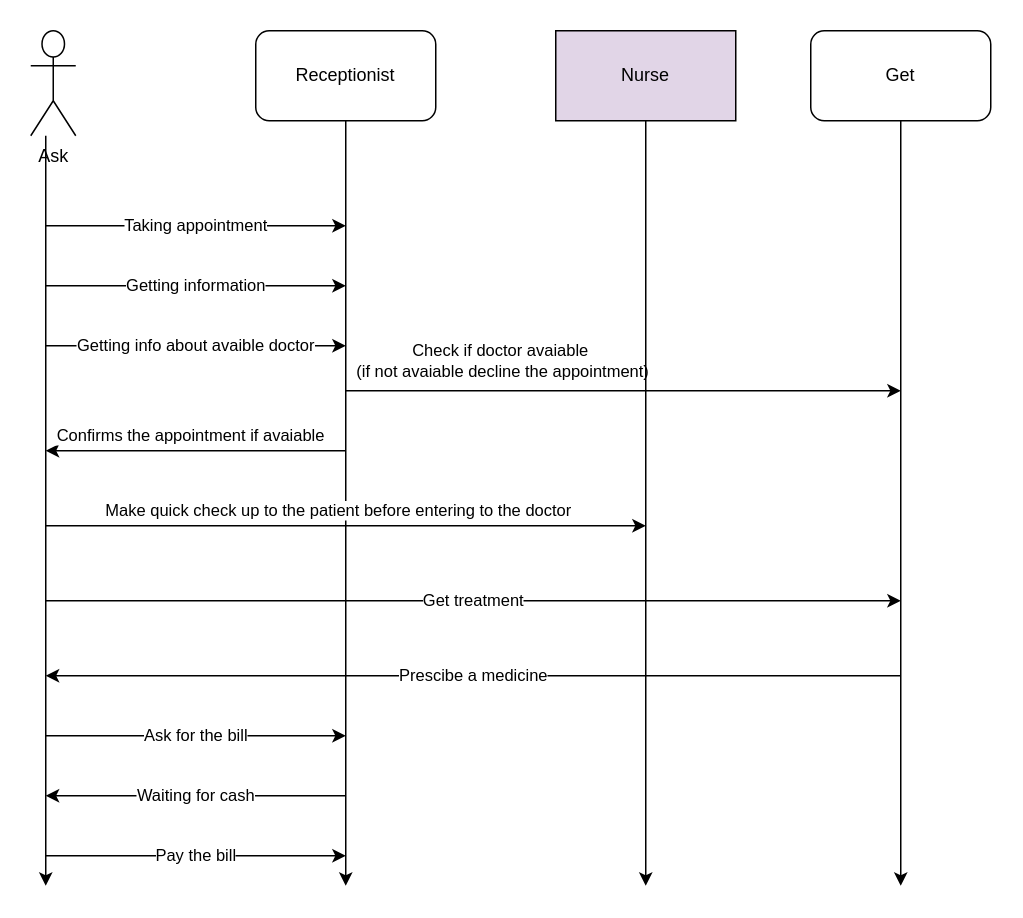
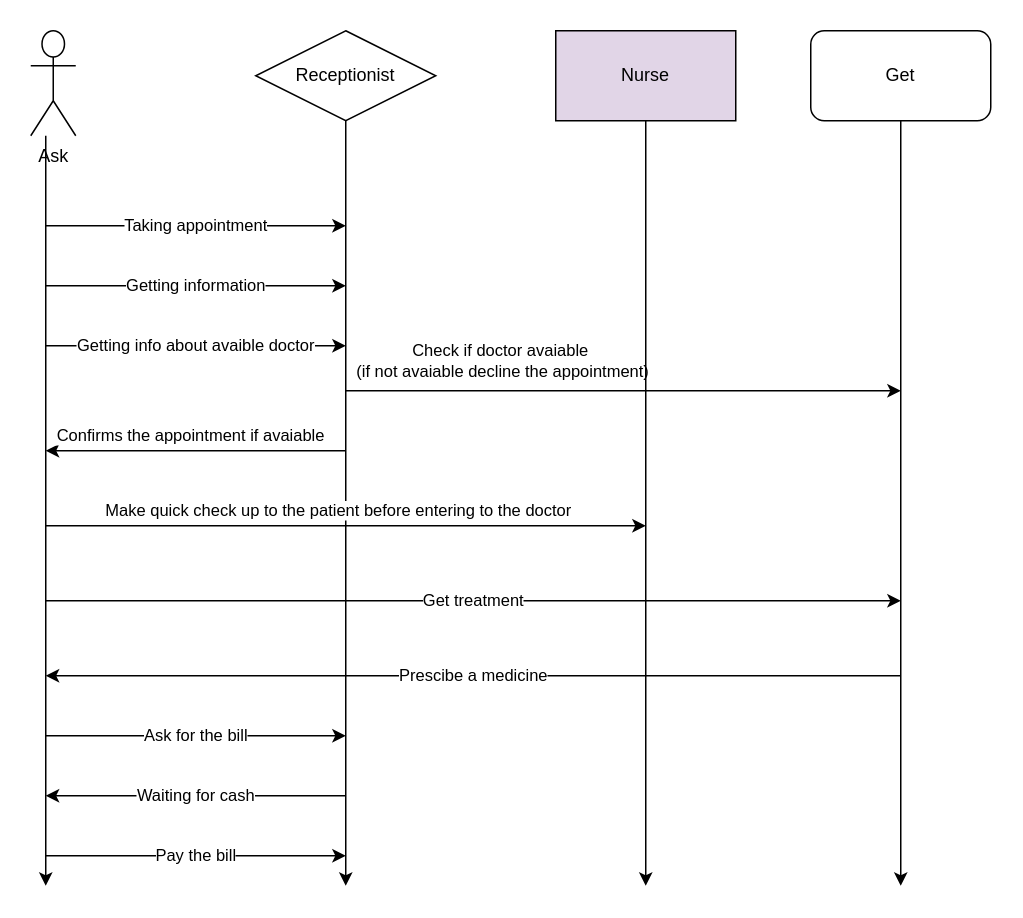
node "Receptionist": shape rounded rectangle -> diamond
